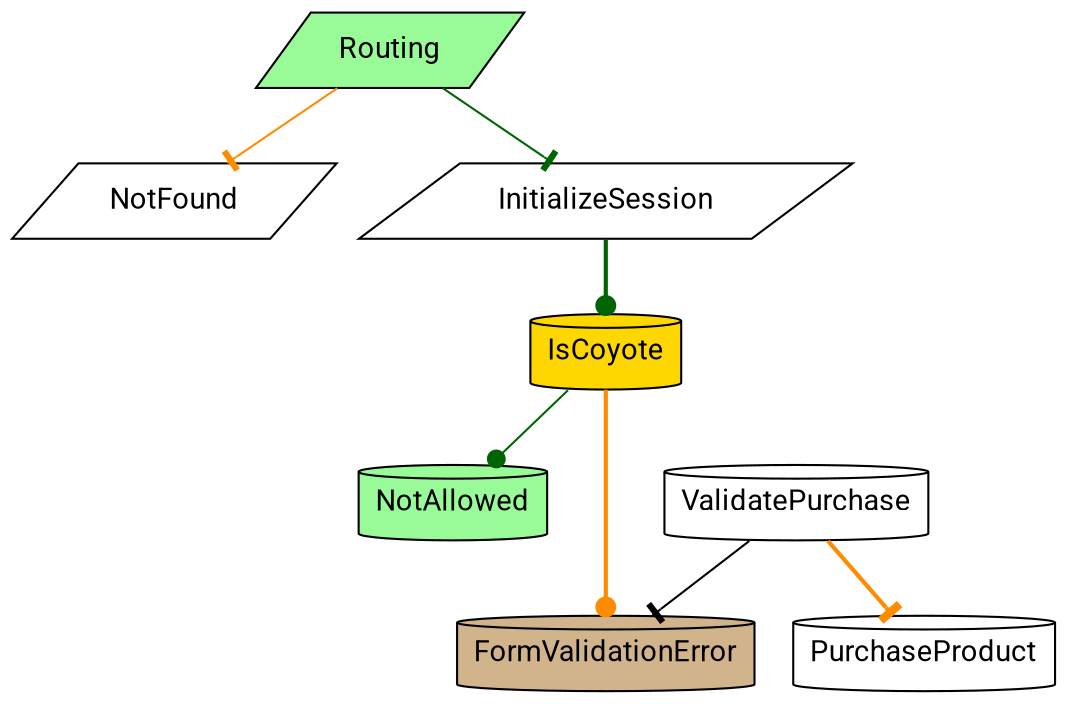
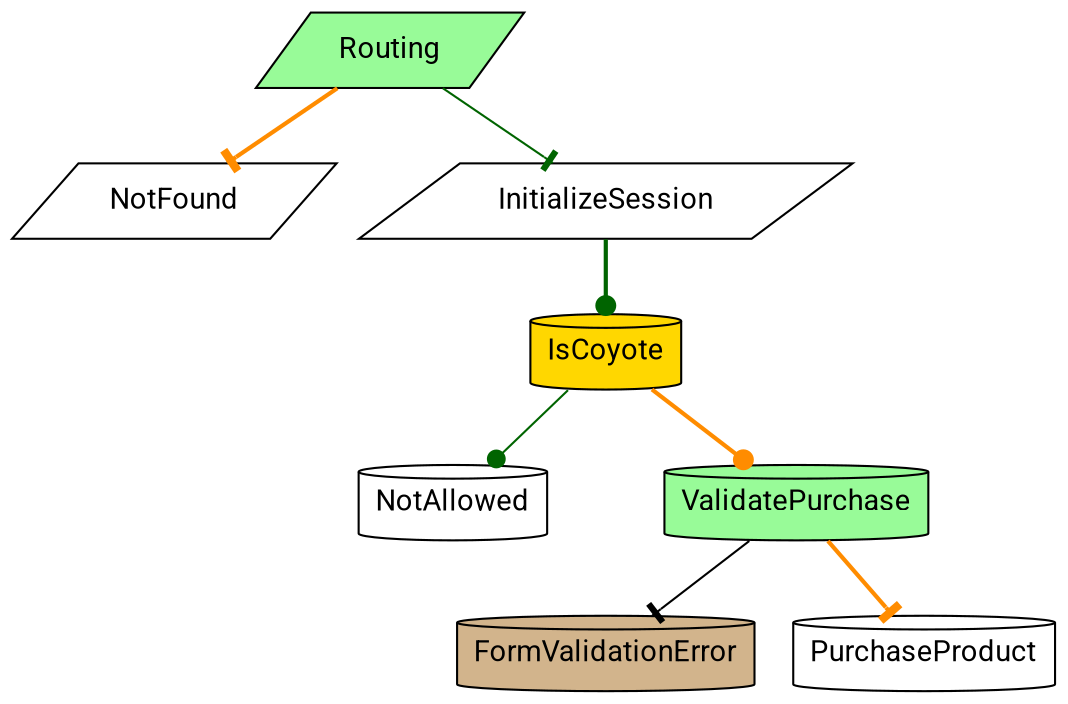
edge "Routing" -> "NotFound": style solid -> bold
edge "IsCoyote" -> "FormValidationError": now "IsCoyote" -> "ValidatePurchase"
node "NotAllowed": fillcolor palegreen -> white
node "ValidatePurchase": fillcolor white -> palegreen
